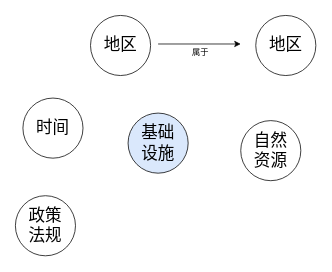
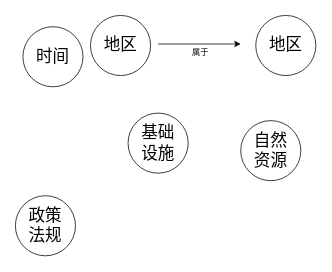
node "时间": moved (53, 128) -> (53, 57)
node "基础 设施": fillcolor #dae8fc -> #ffffff
